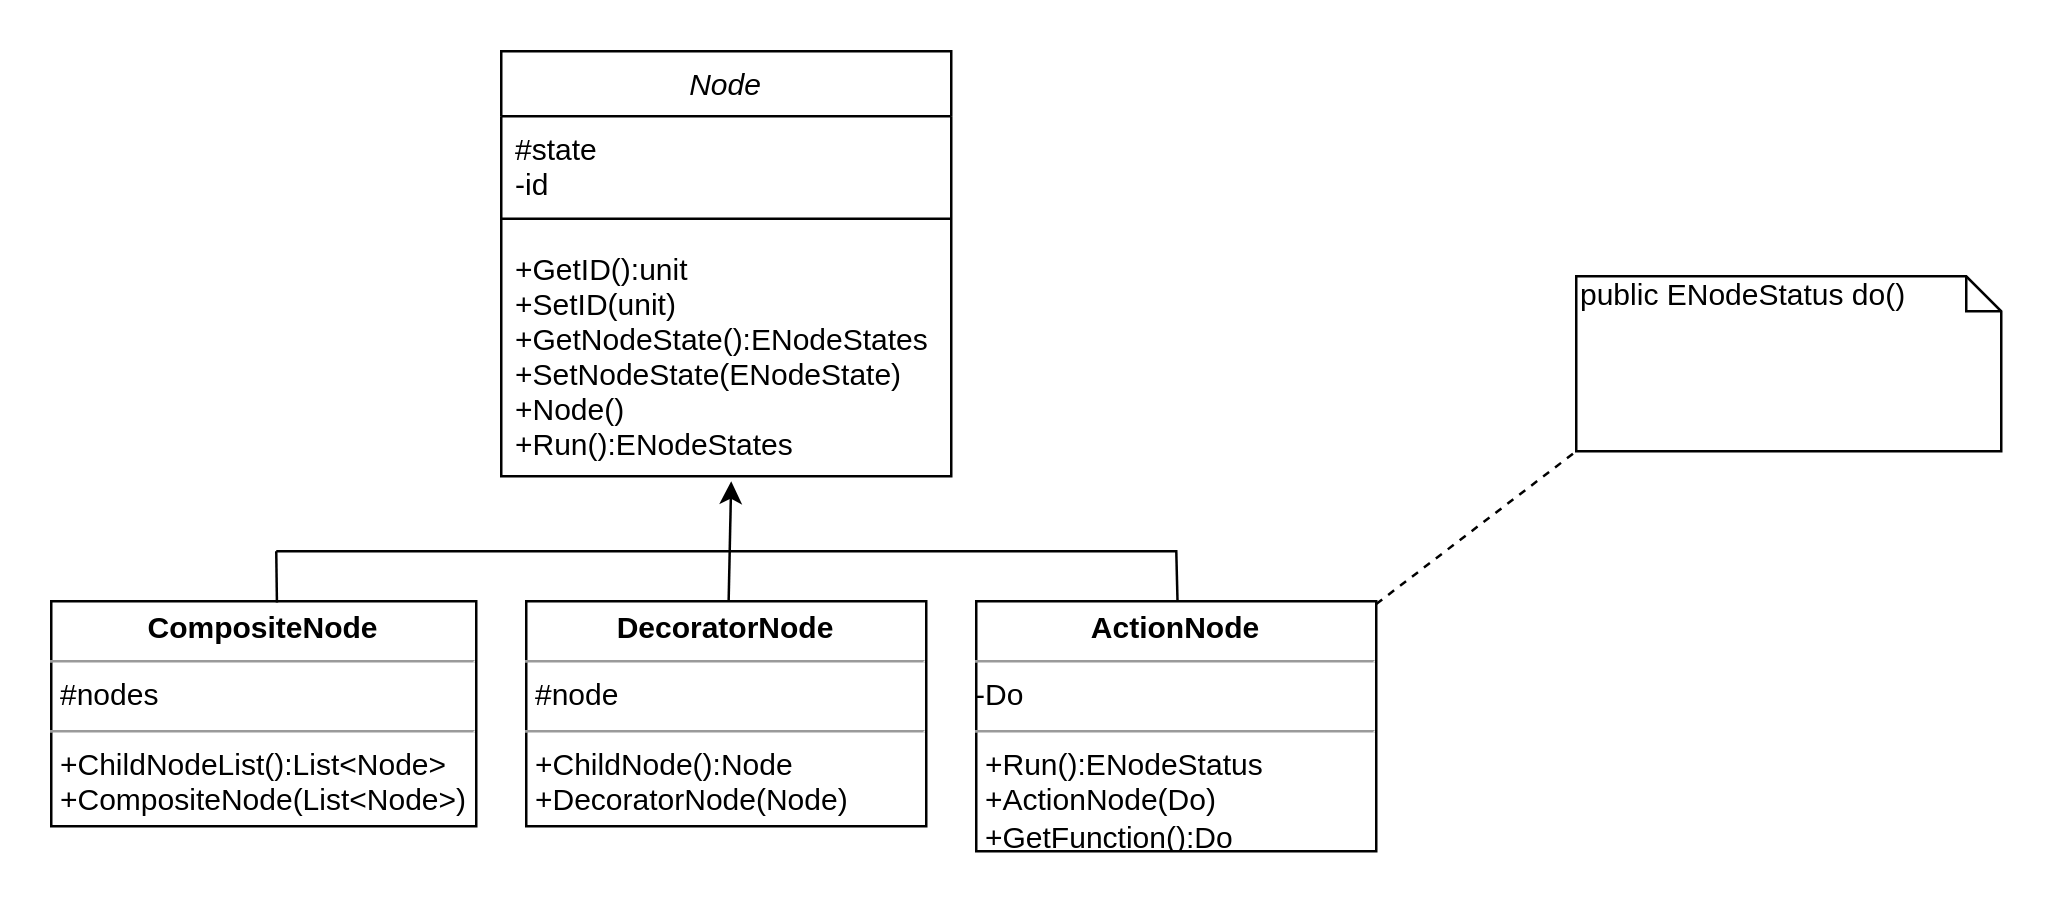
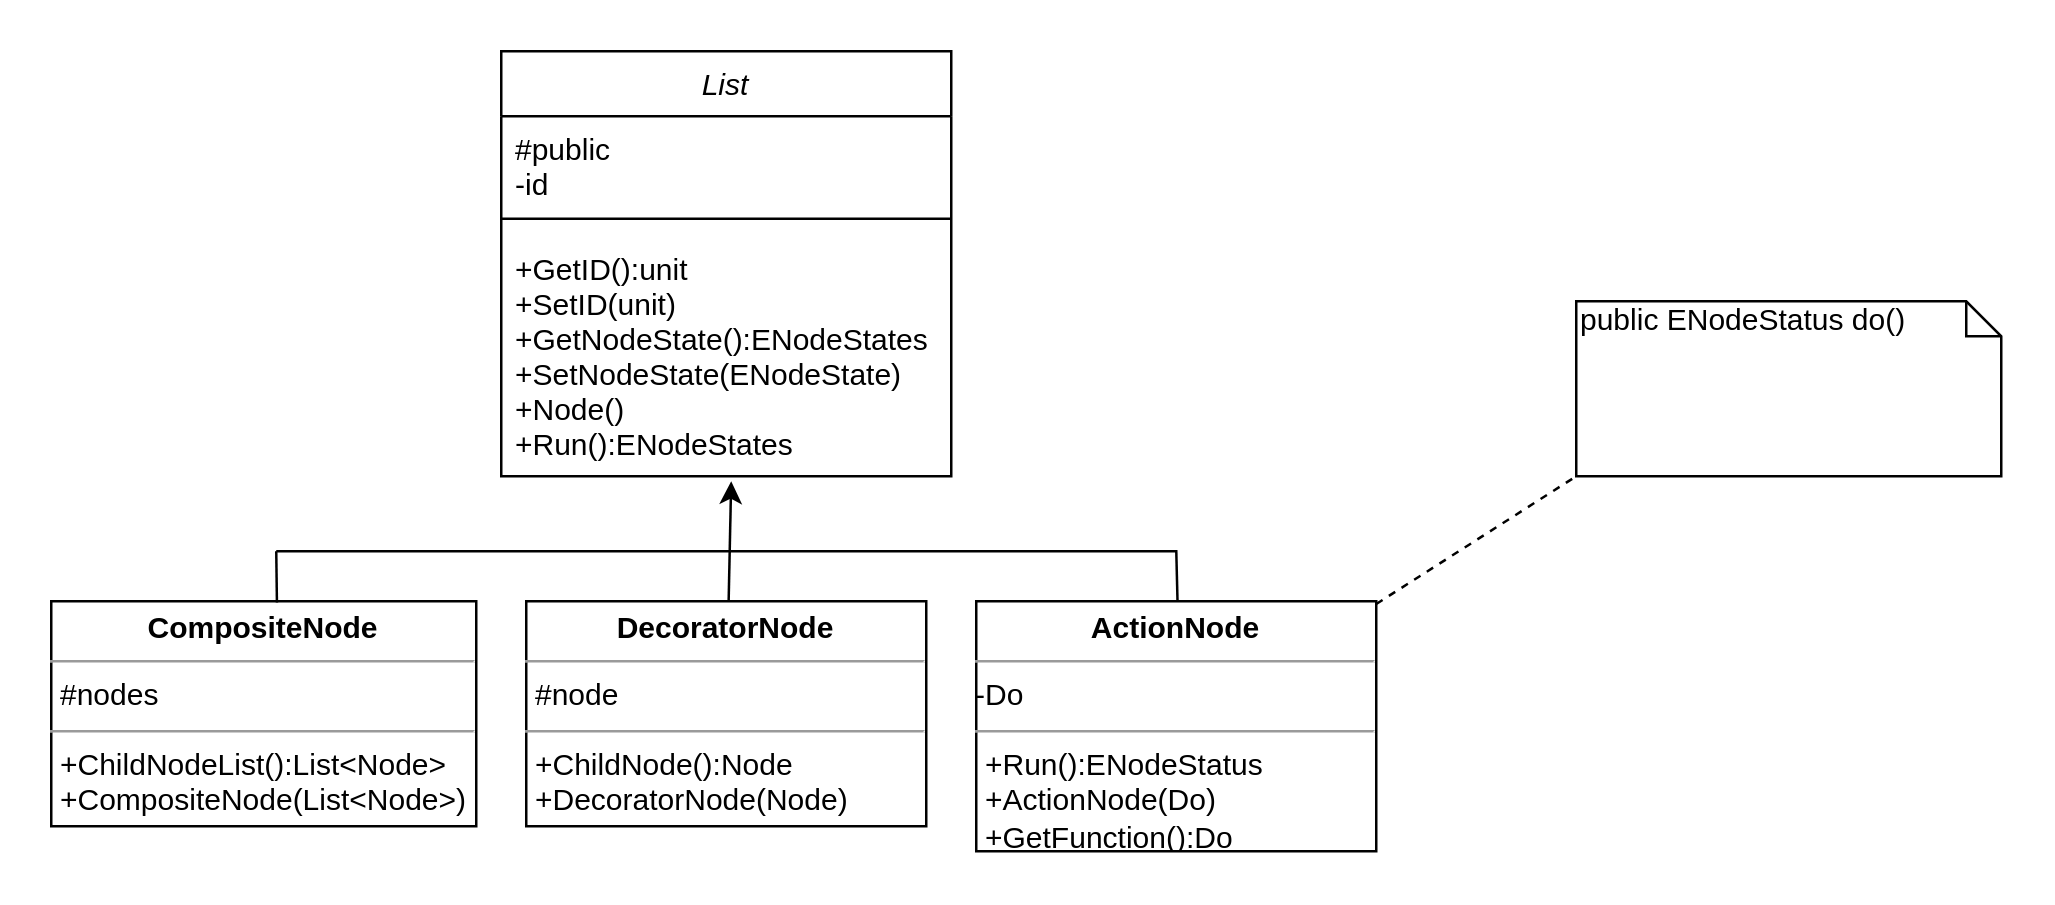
node "Node": label "Node" -> "List"
node "#state -id": label "#state -id" -> "#public -id"
node "public ENodeStatus do()": moved (1789, 364) -> (1789, 389)
